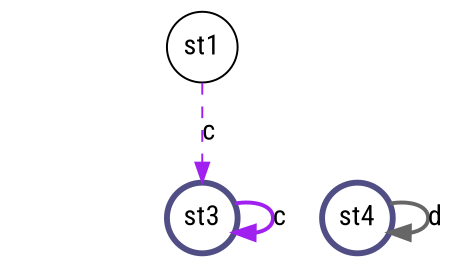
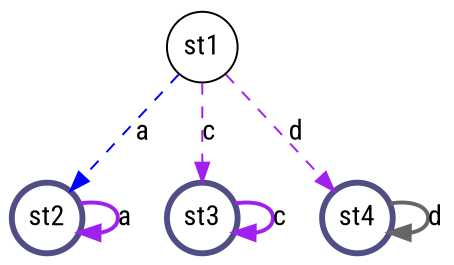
edge "st1" -> "st4": added, label "d"
node "st2": added
